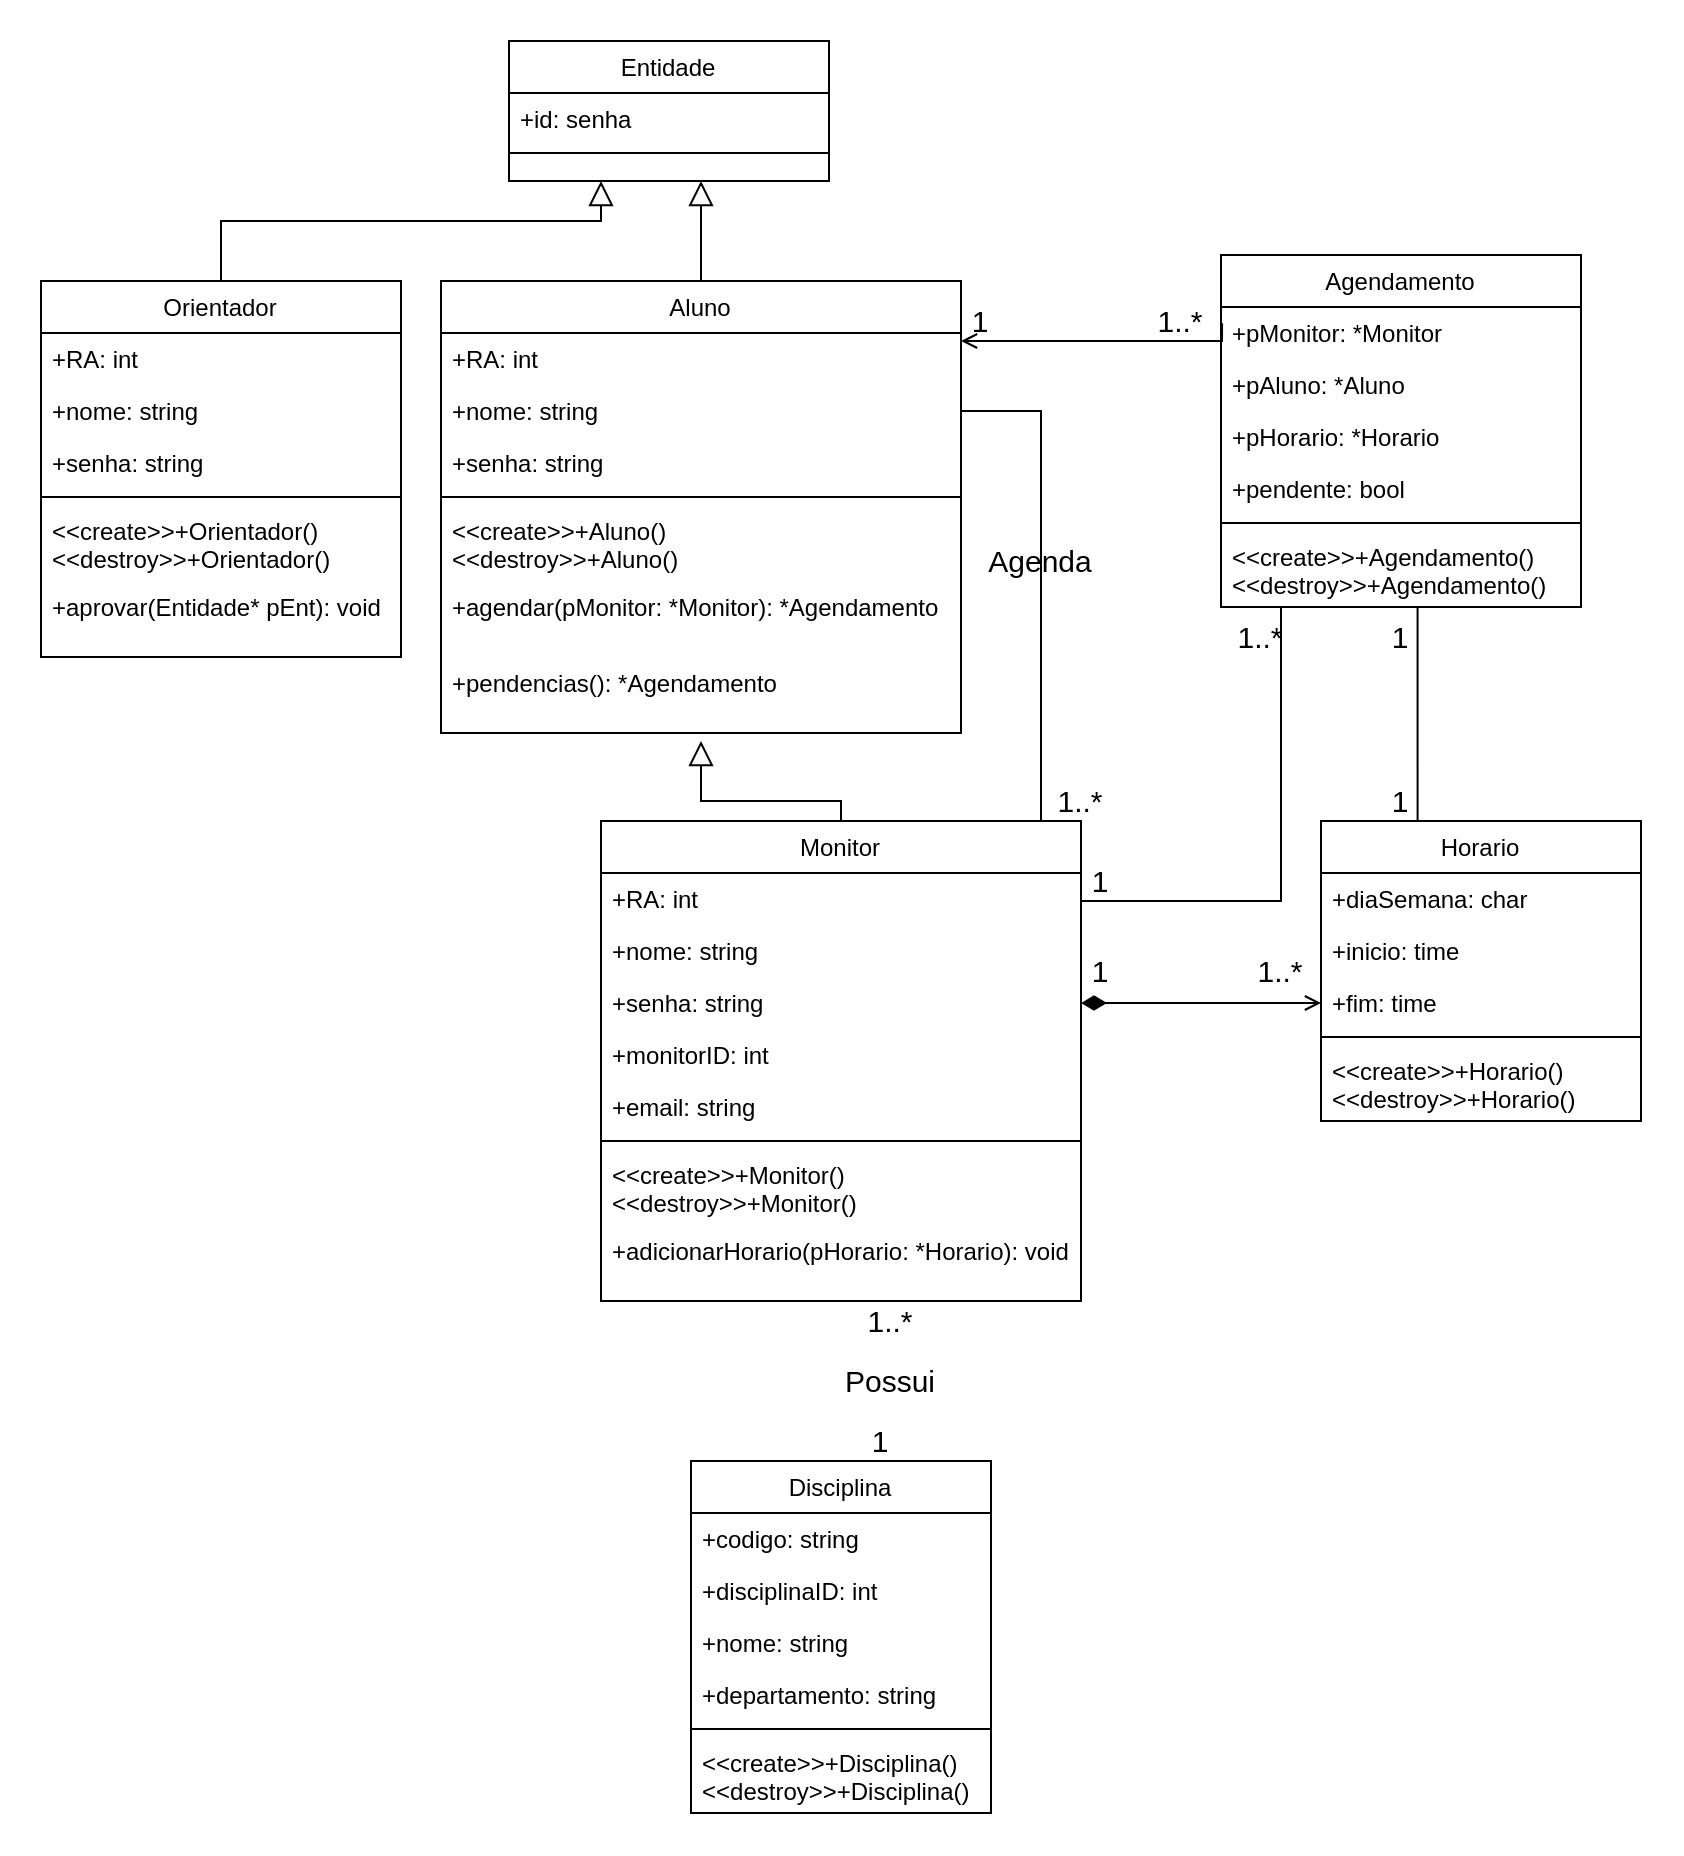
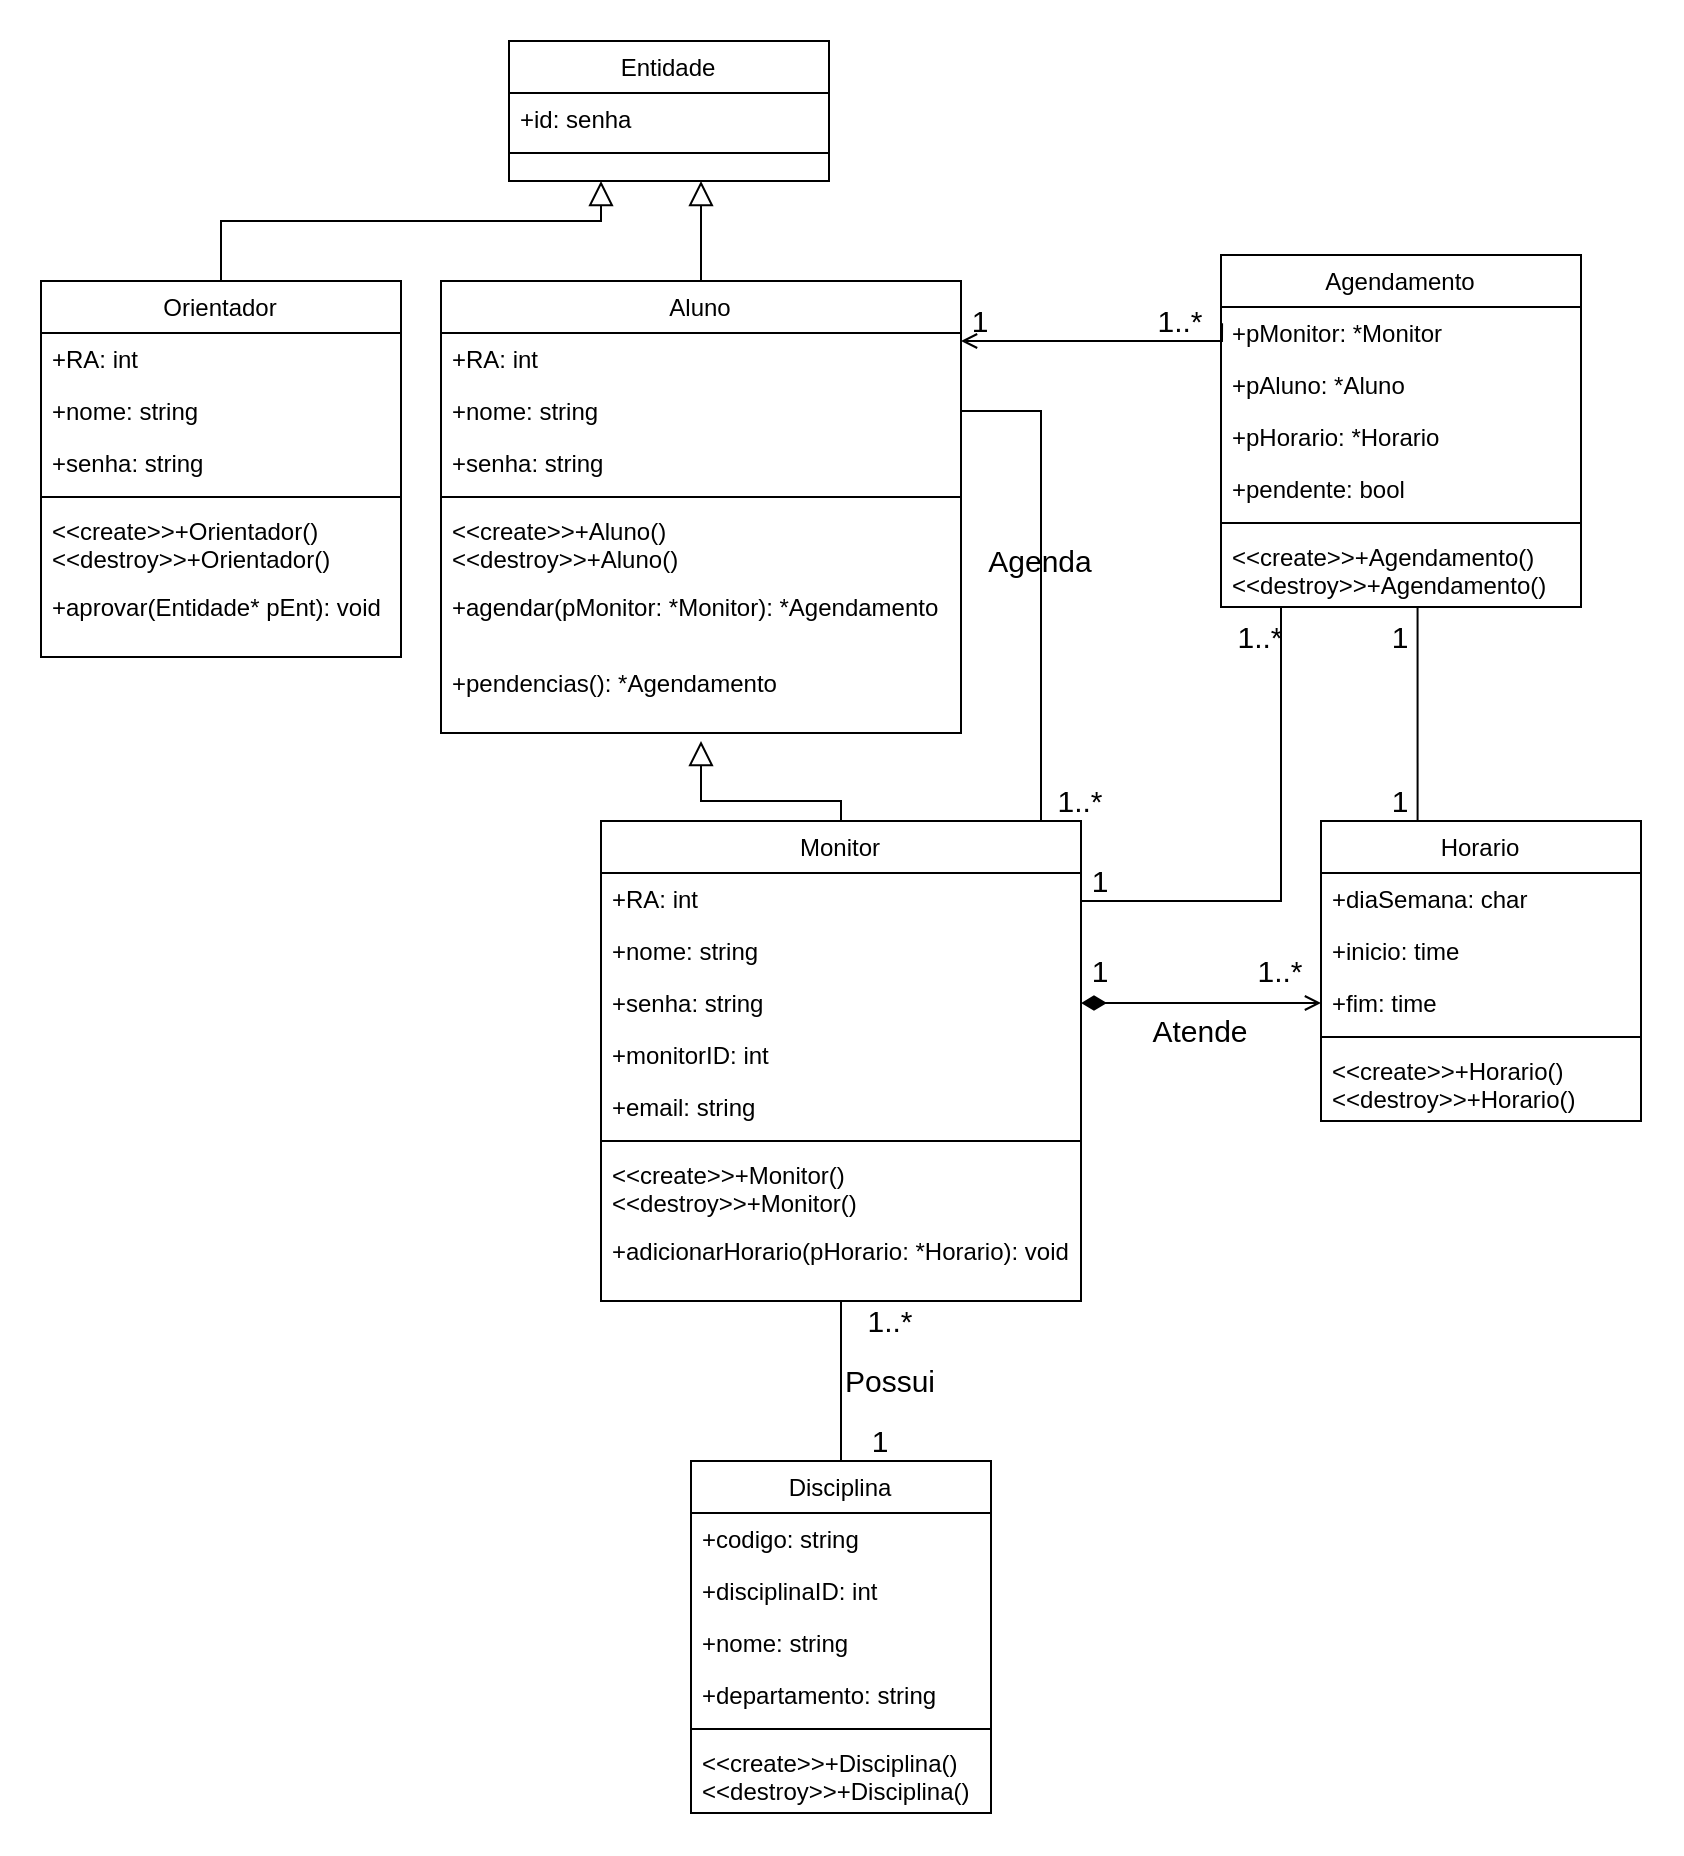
node "Atende": added
edge "Monitor" -- "Disciplina": added
